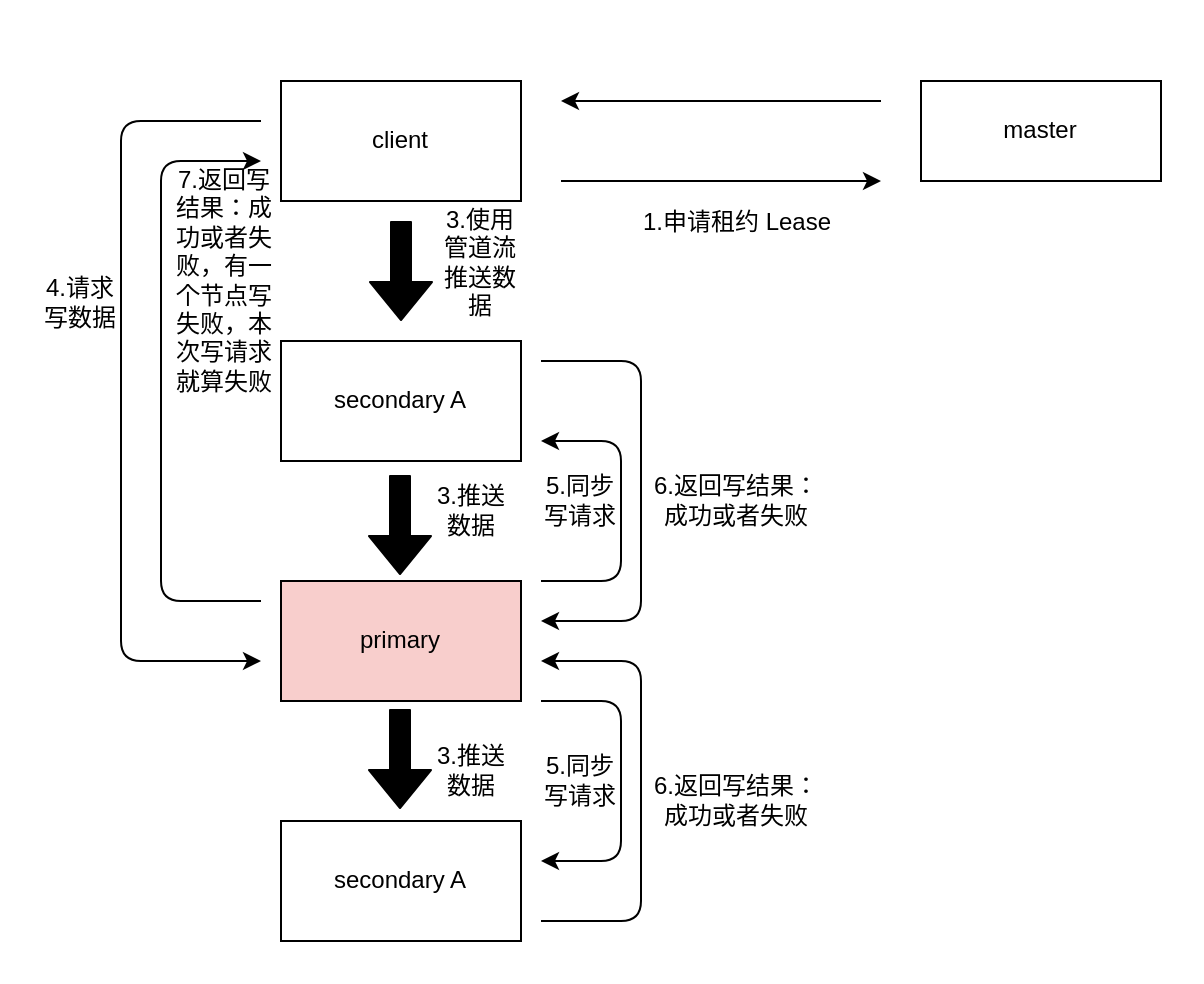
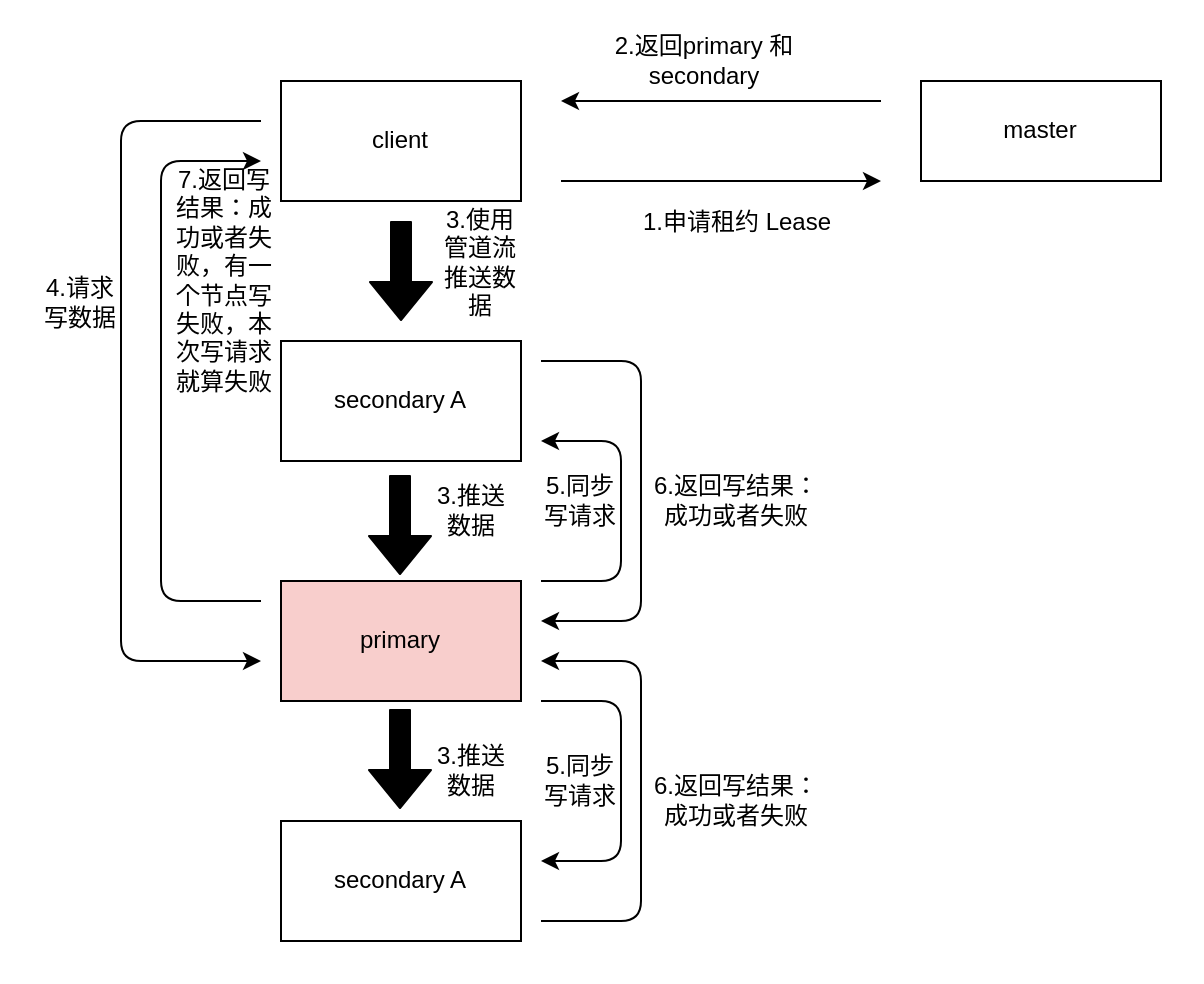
node "2.返回primary 和 secondary": added
